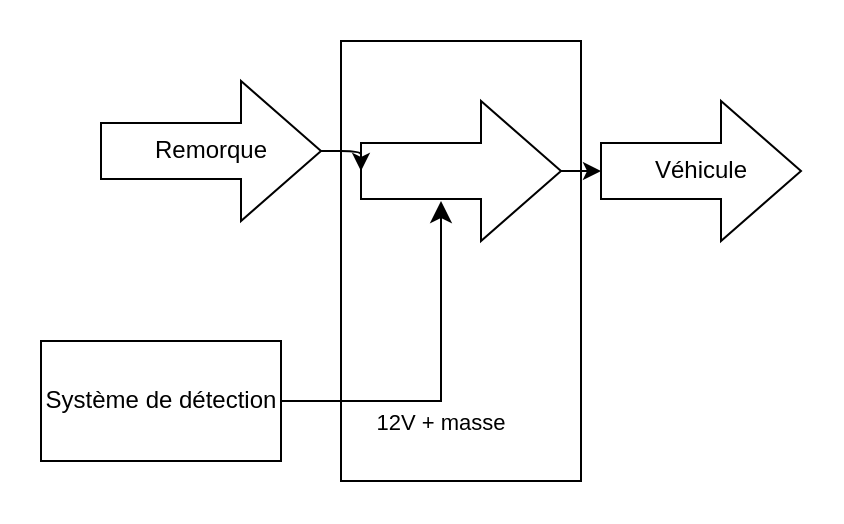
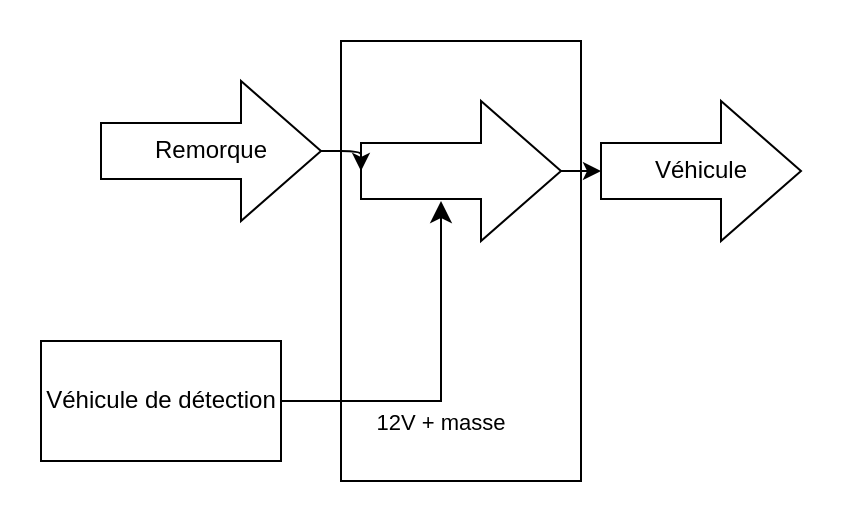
node "Système de détection": label "Système de détection" -> "Véhicule de détection"
